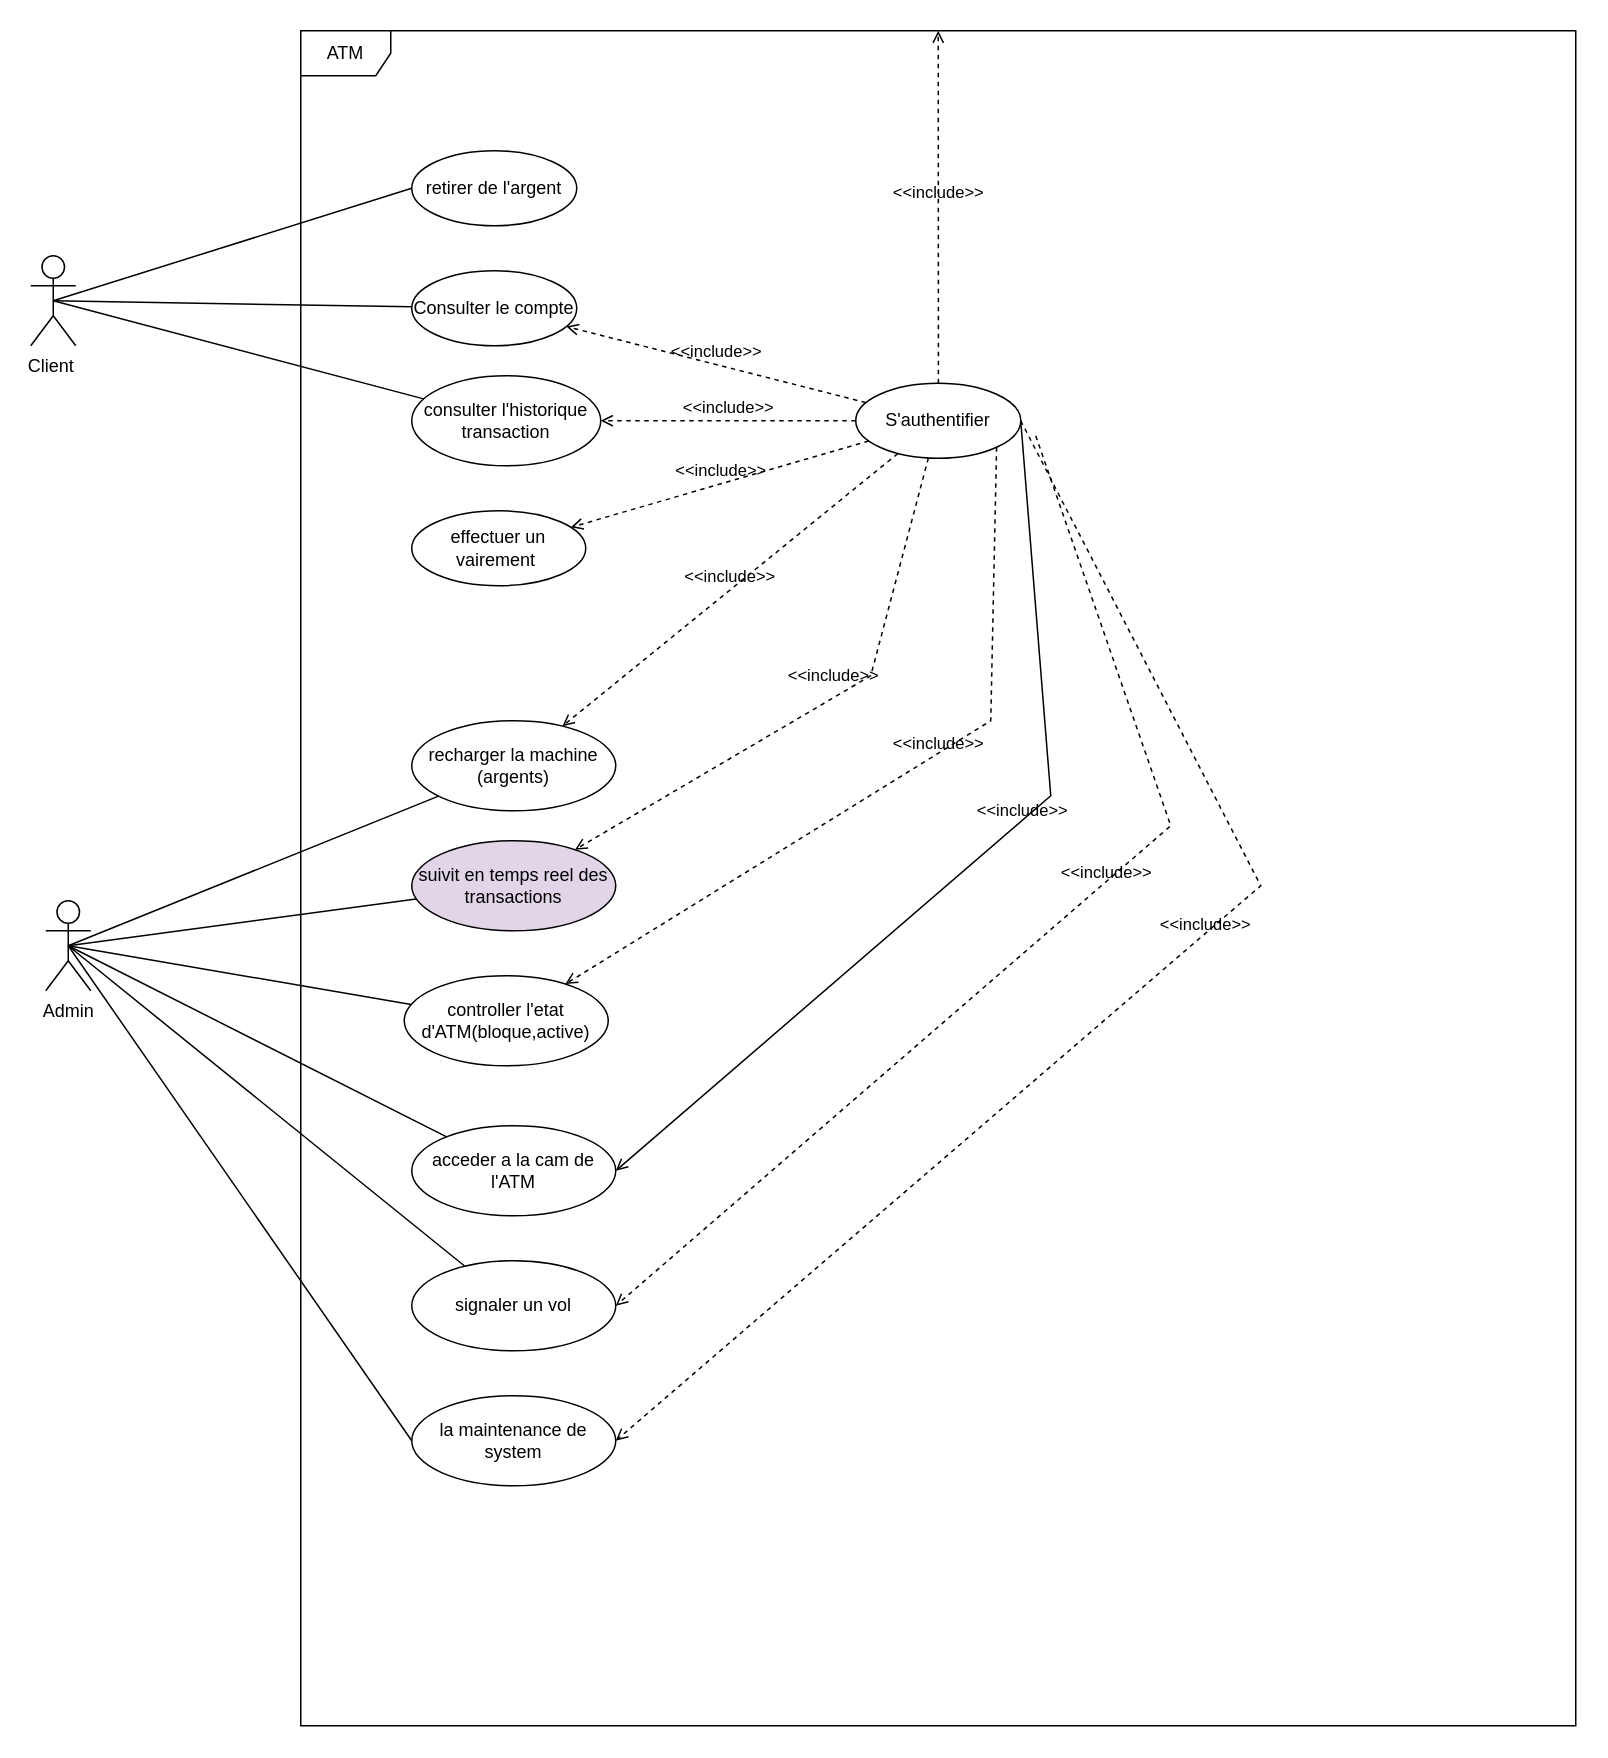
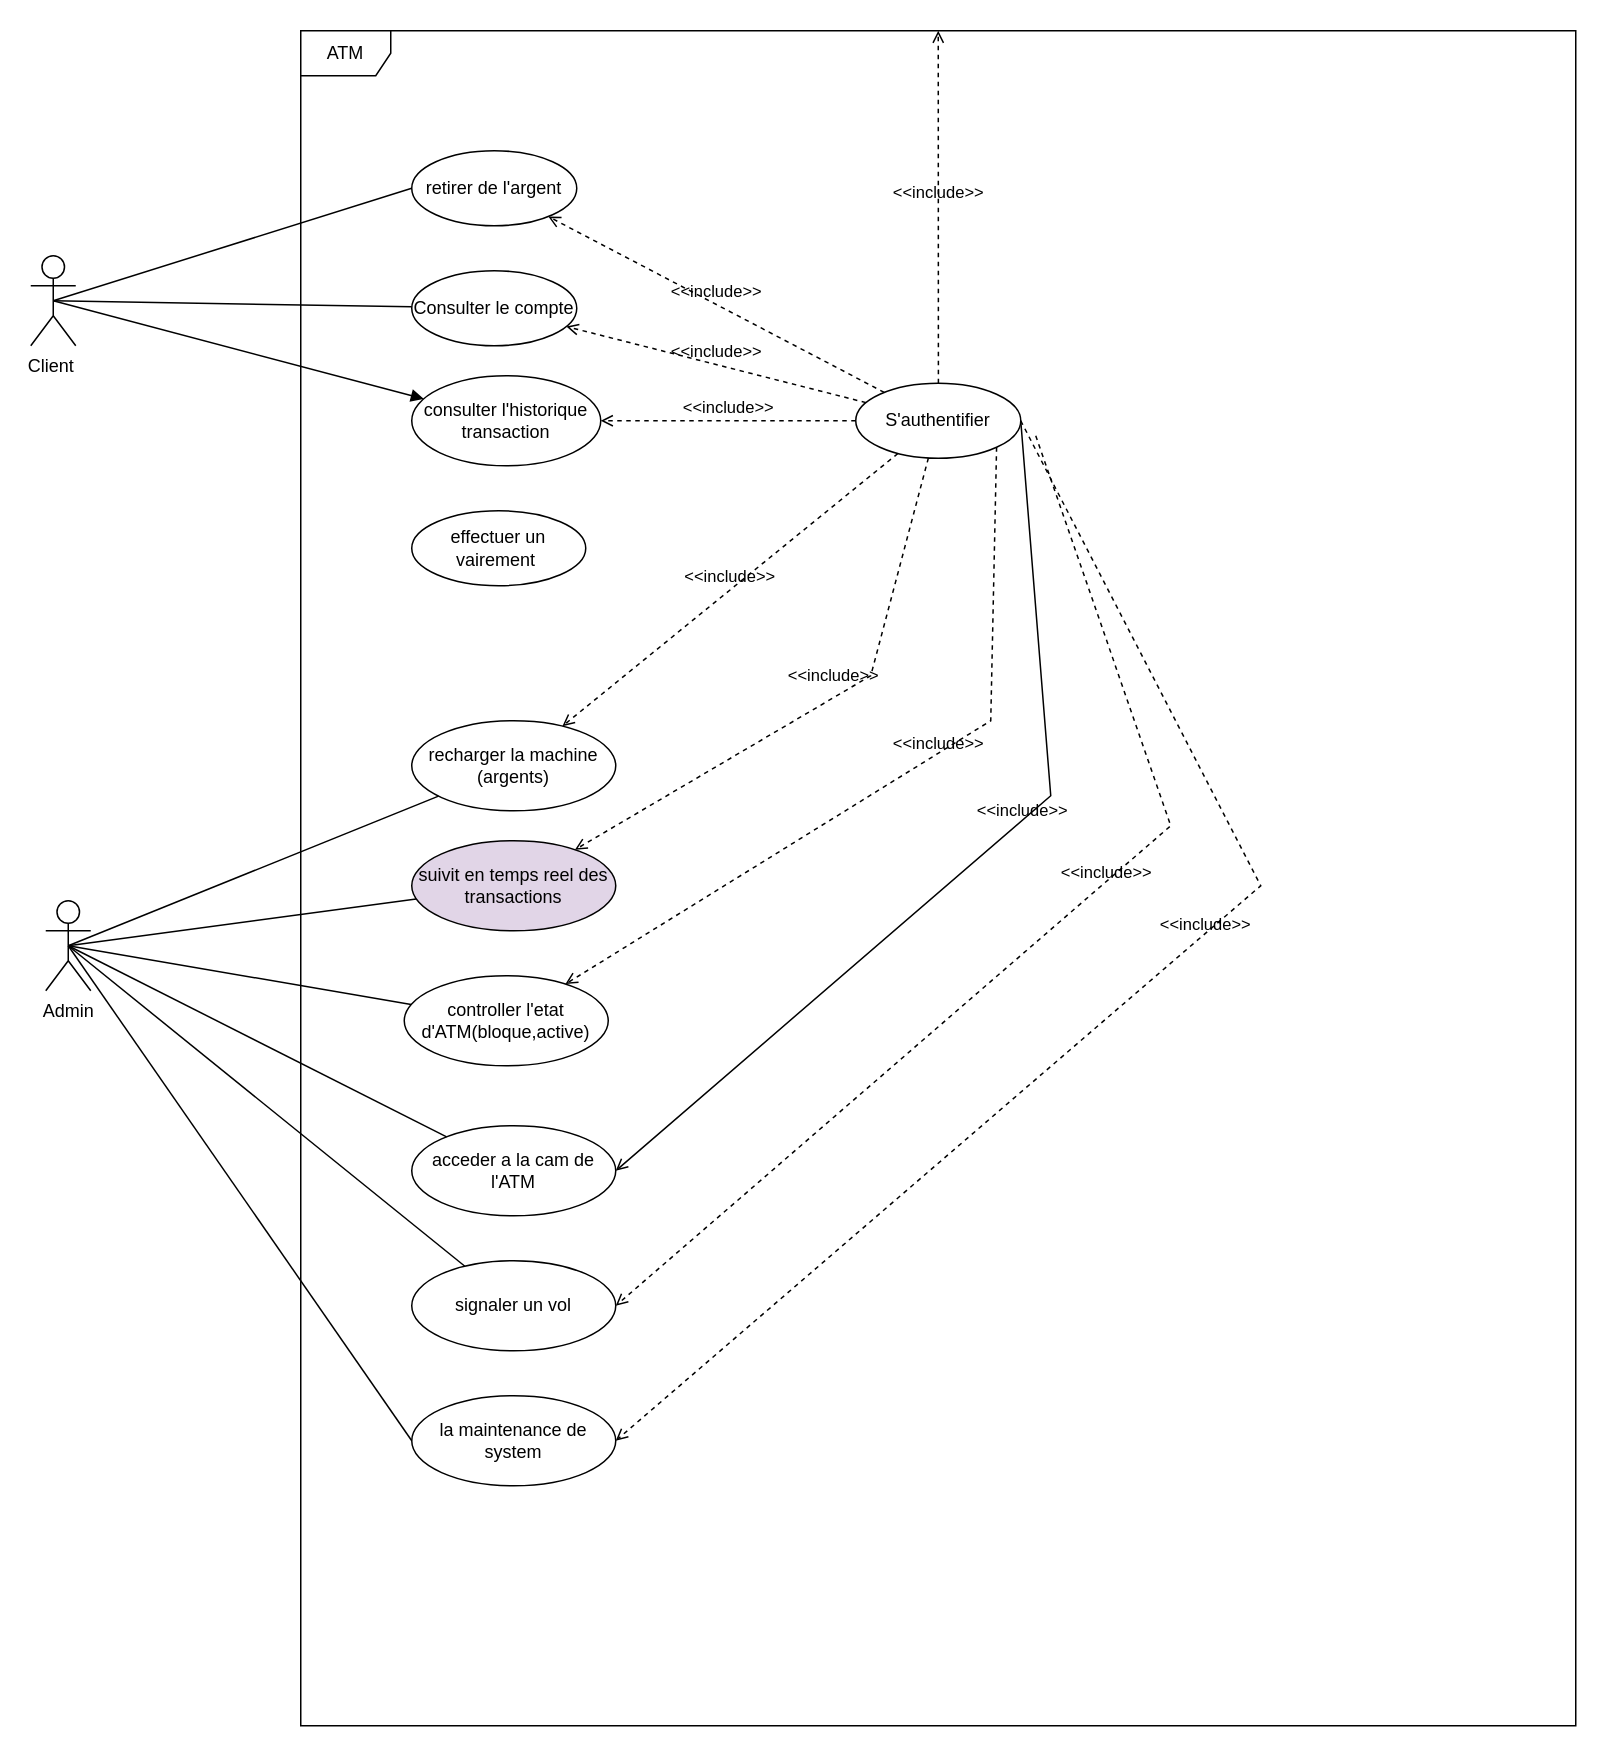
edge "Client" -- "consulter l'historique transaction": arrowhead none -> block
edge "S'authentifier" -> "effectuer un vairement": now "S'authentifier" -> "retirer de l'argent"
